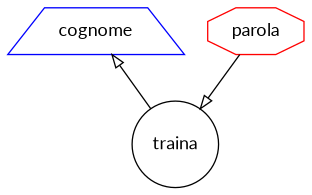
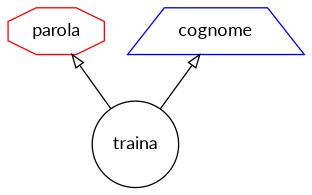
edge "parola" -> "traina": reversed
